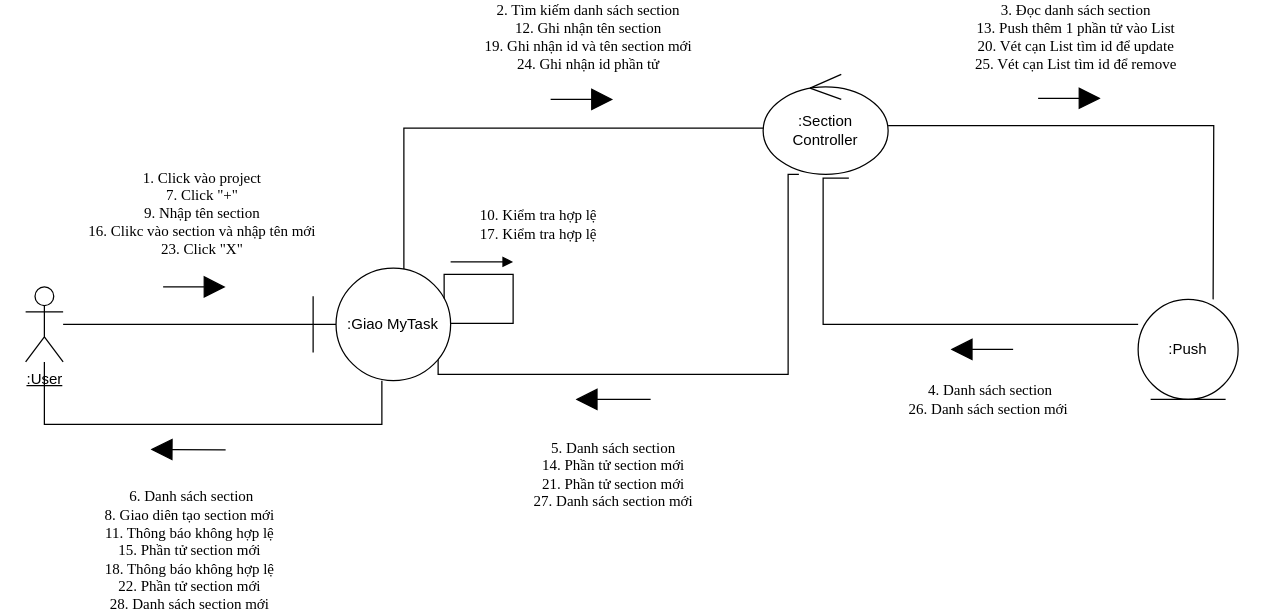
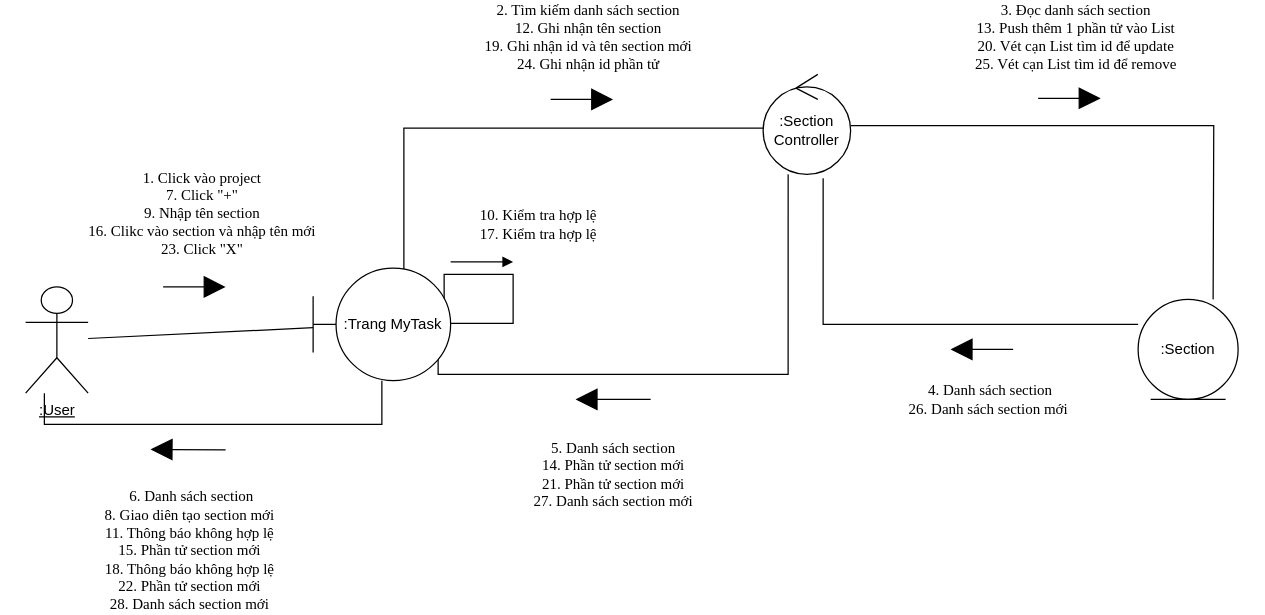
node ":Section Controller": size 125x100 -> 88x100
node ":User": size 38x75 -> 63x106
node ":Giao MyTask": label ":Giao MyTask" -> ":Trang MyTask"
node ":Push": label ":Push" -> ":Section"
